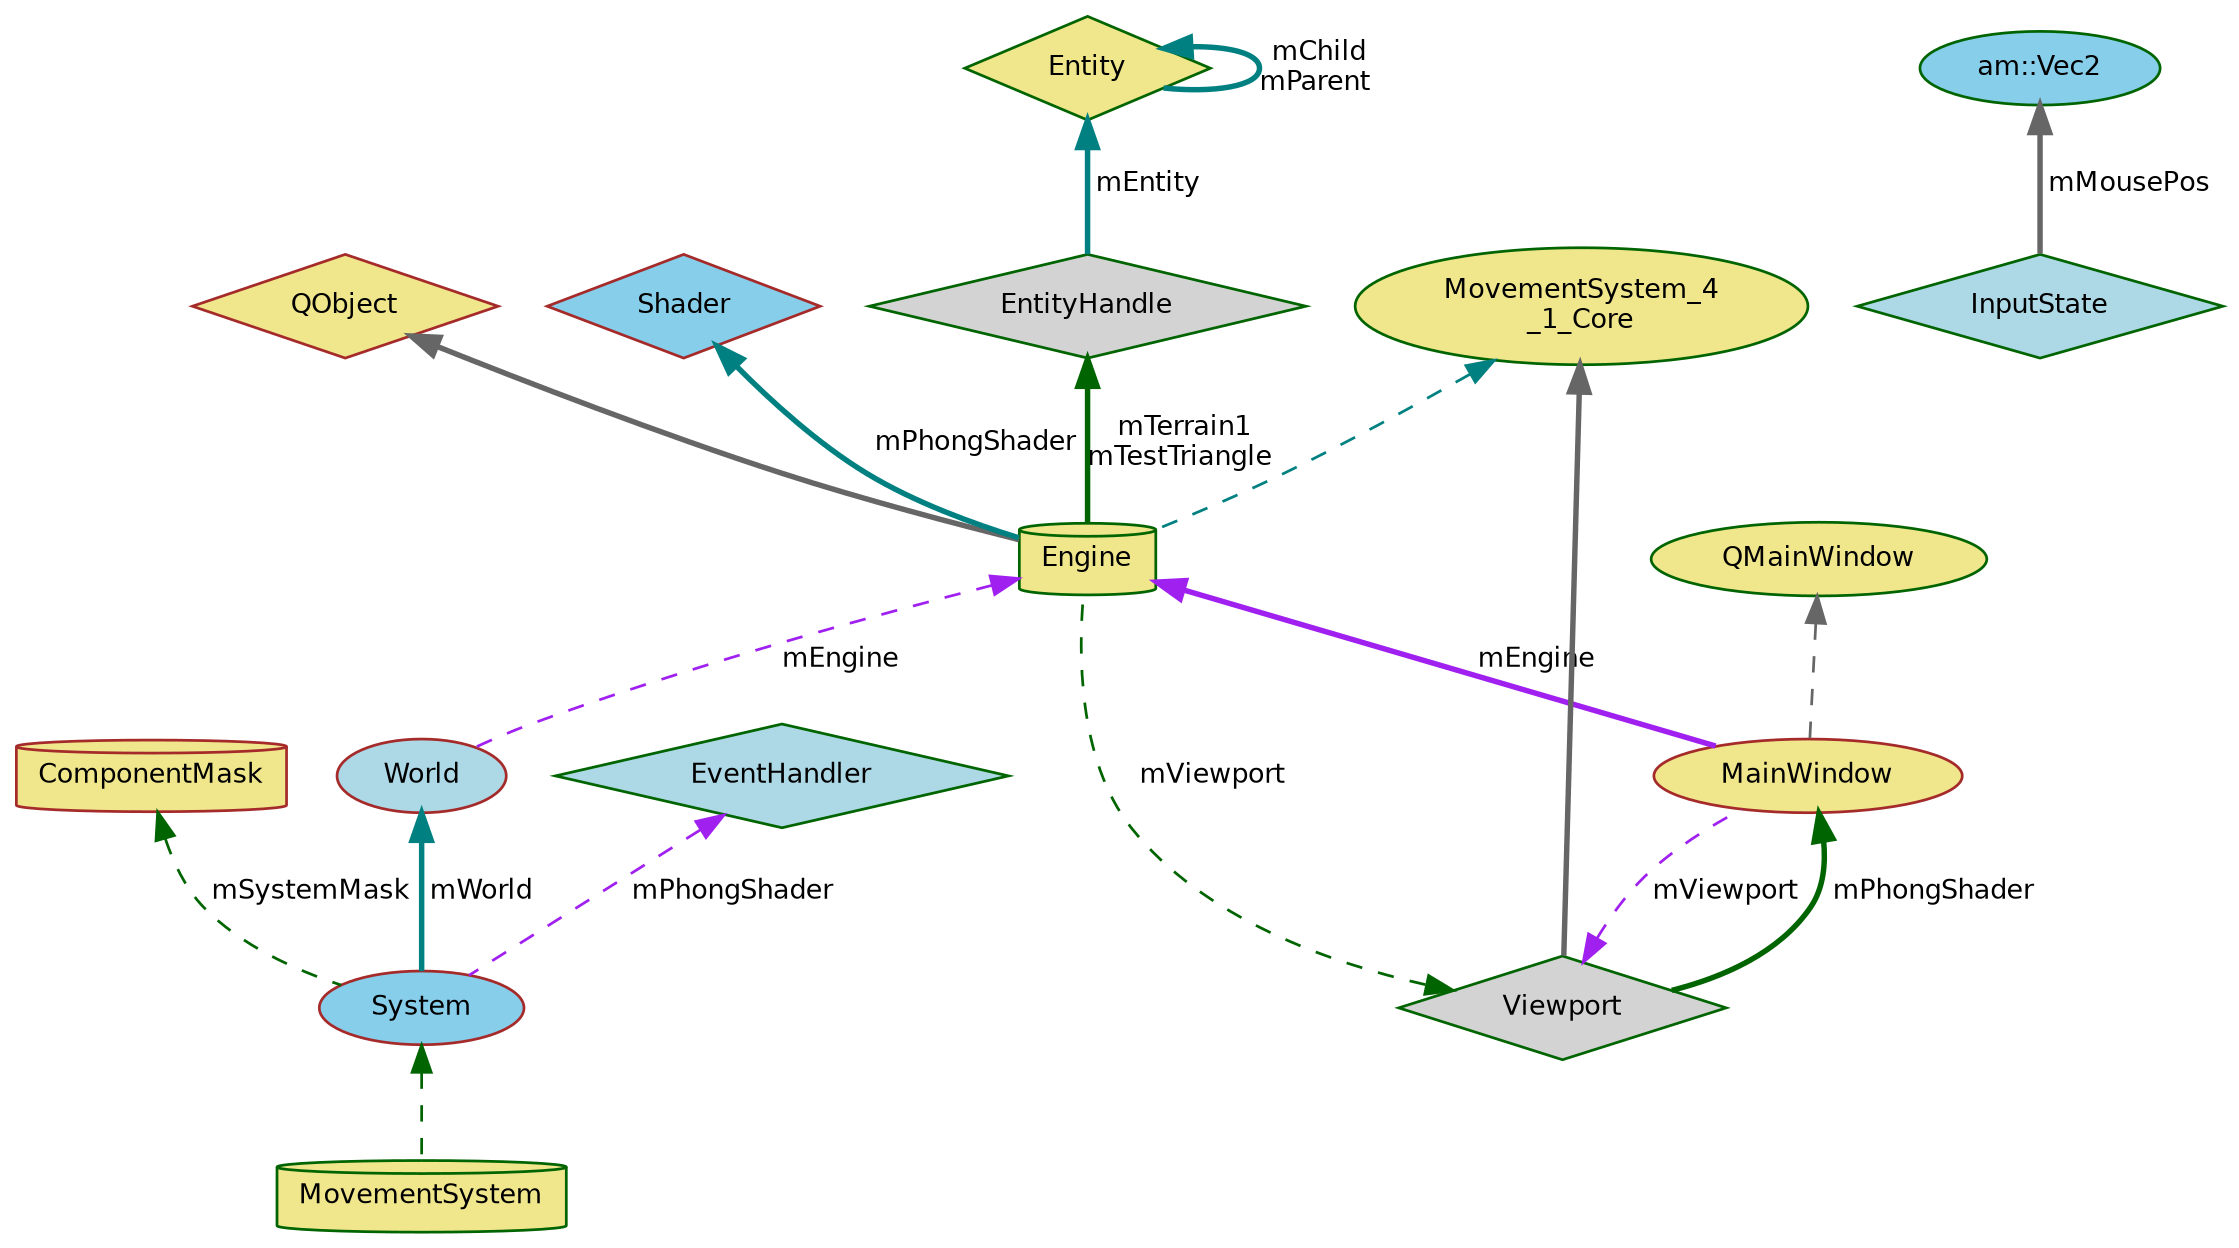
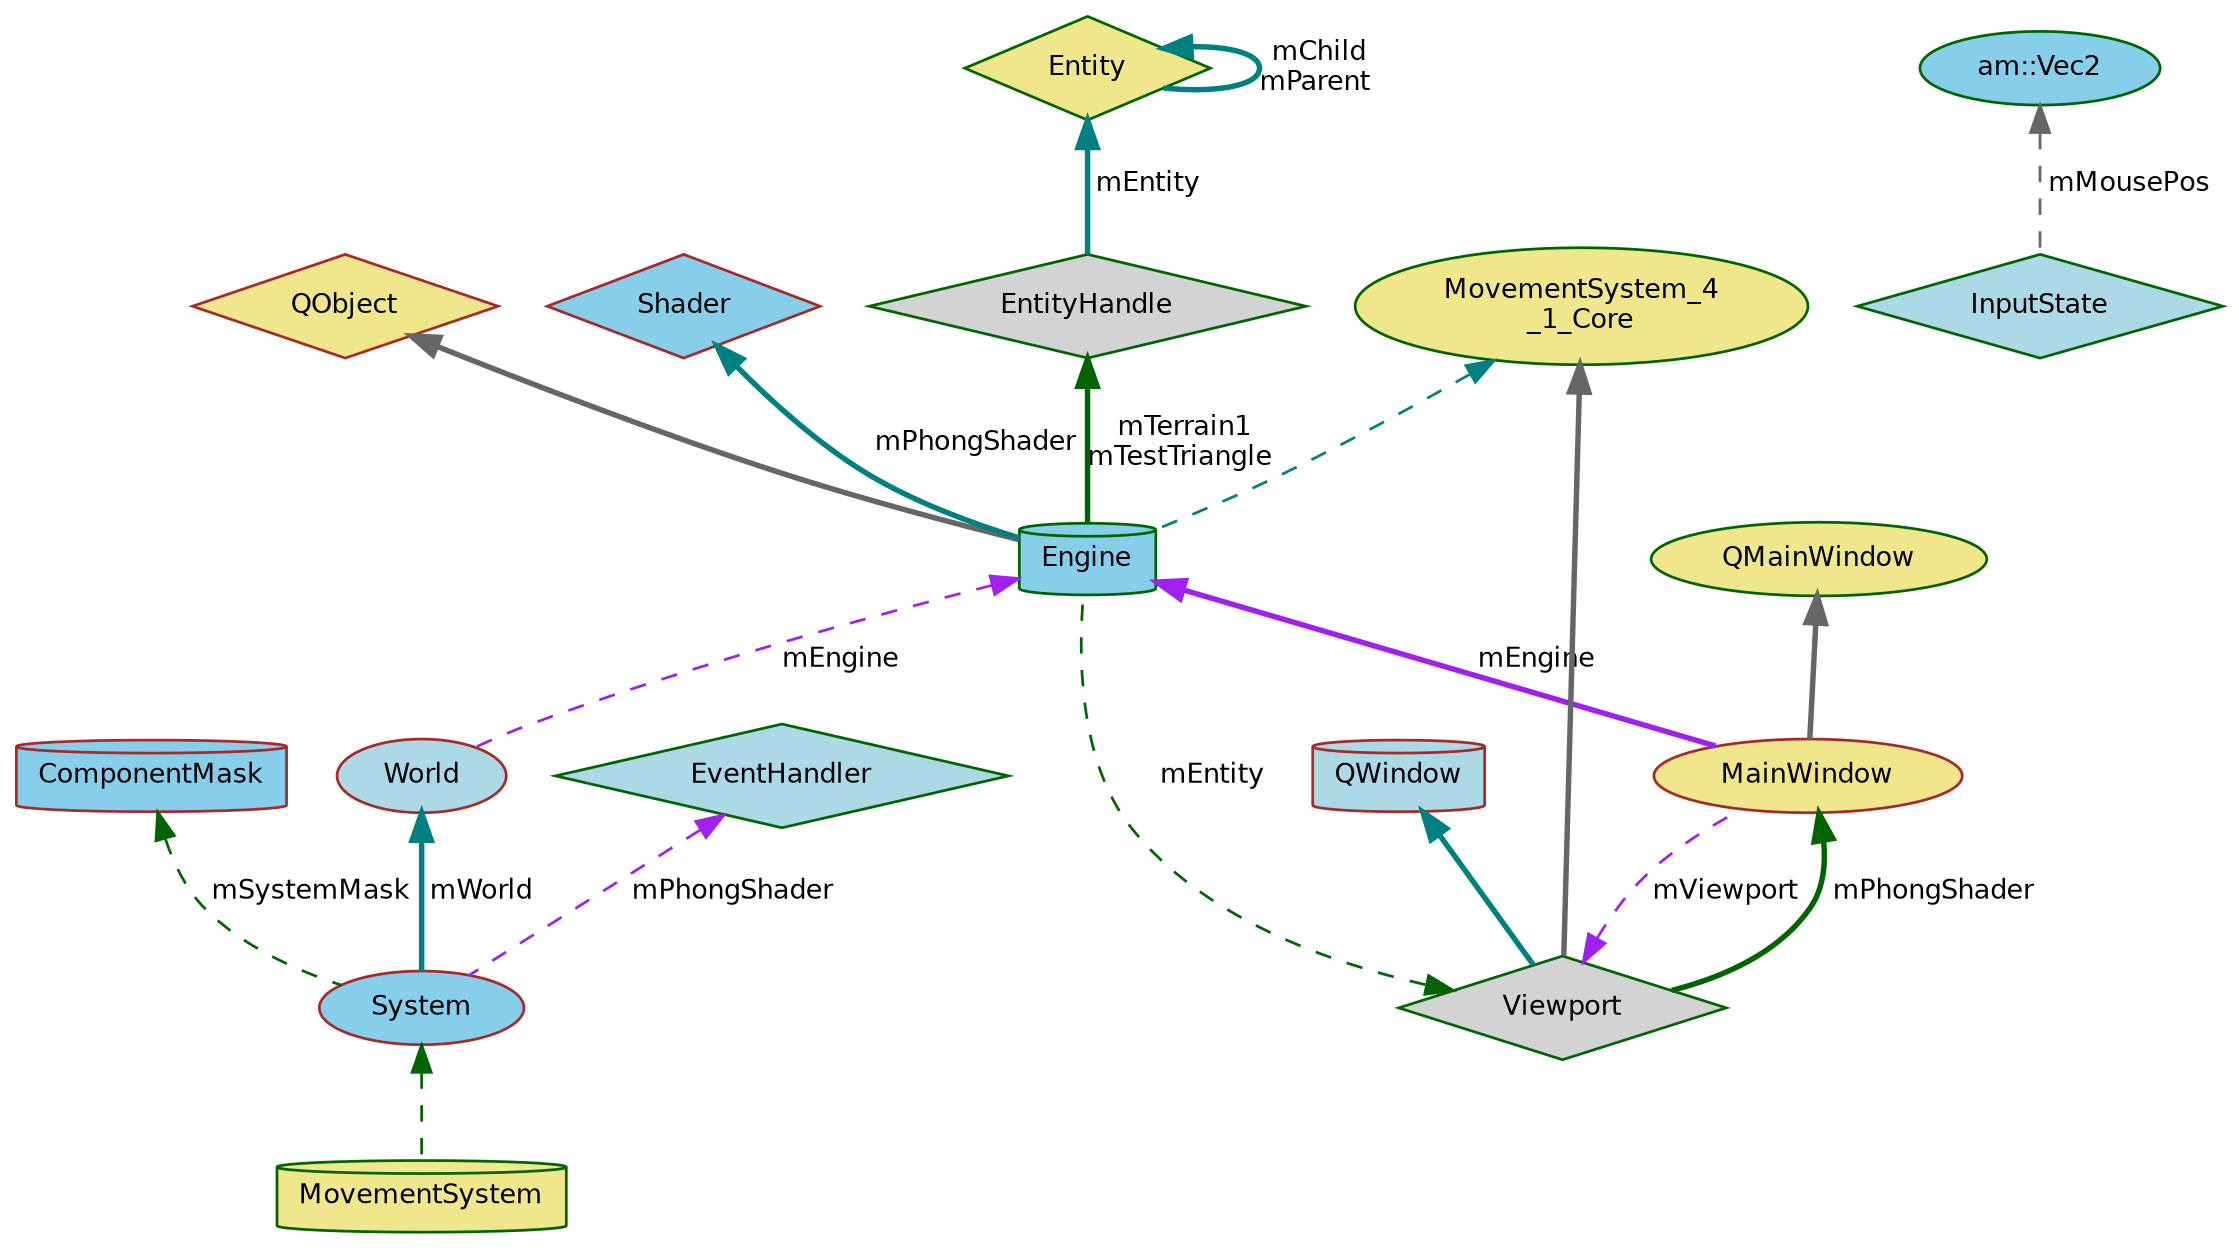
edge "InputState" -> "am::Vec2": style bold -> dashed
node "Engine": fillcolor khaki -> skyblue
edge "MainWindow" -> "QMainWindow": style dashed -> bold
node "ComponentMask": fillcolor khaki -> skyblue
edge "Engine" -> "Viewport": label " mViewport" -> " mEntity"
node "QWindow": added
